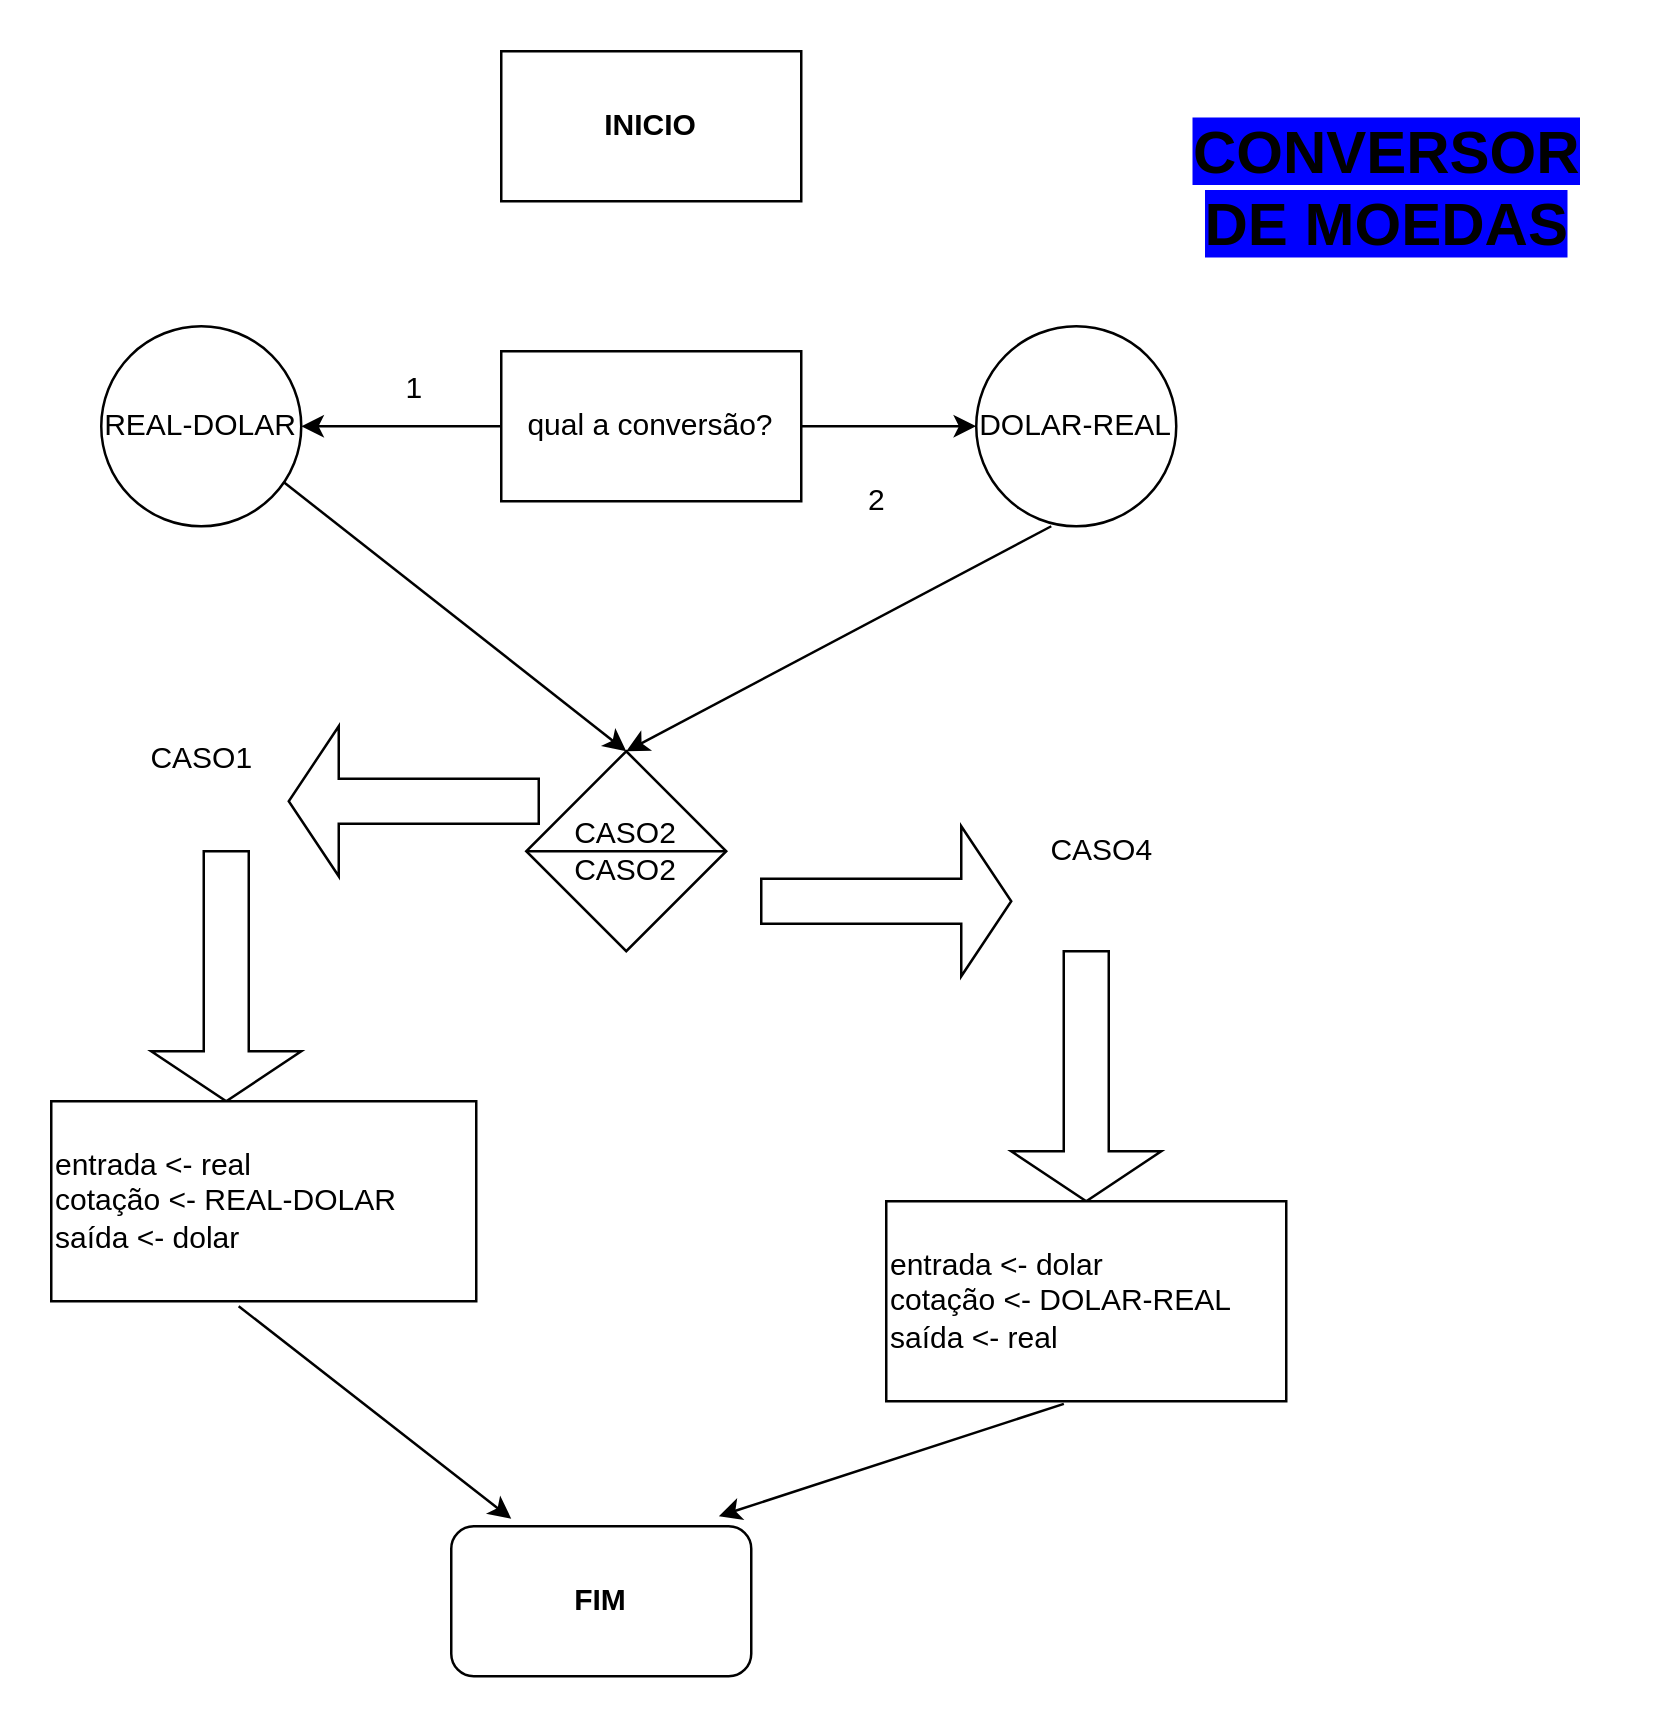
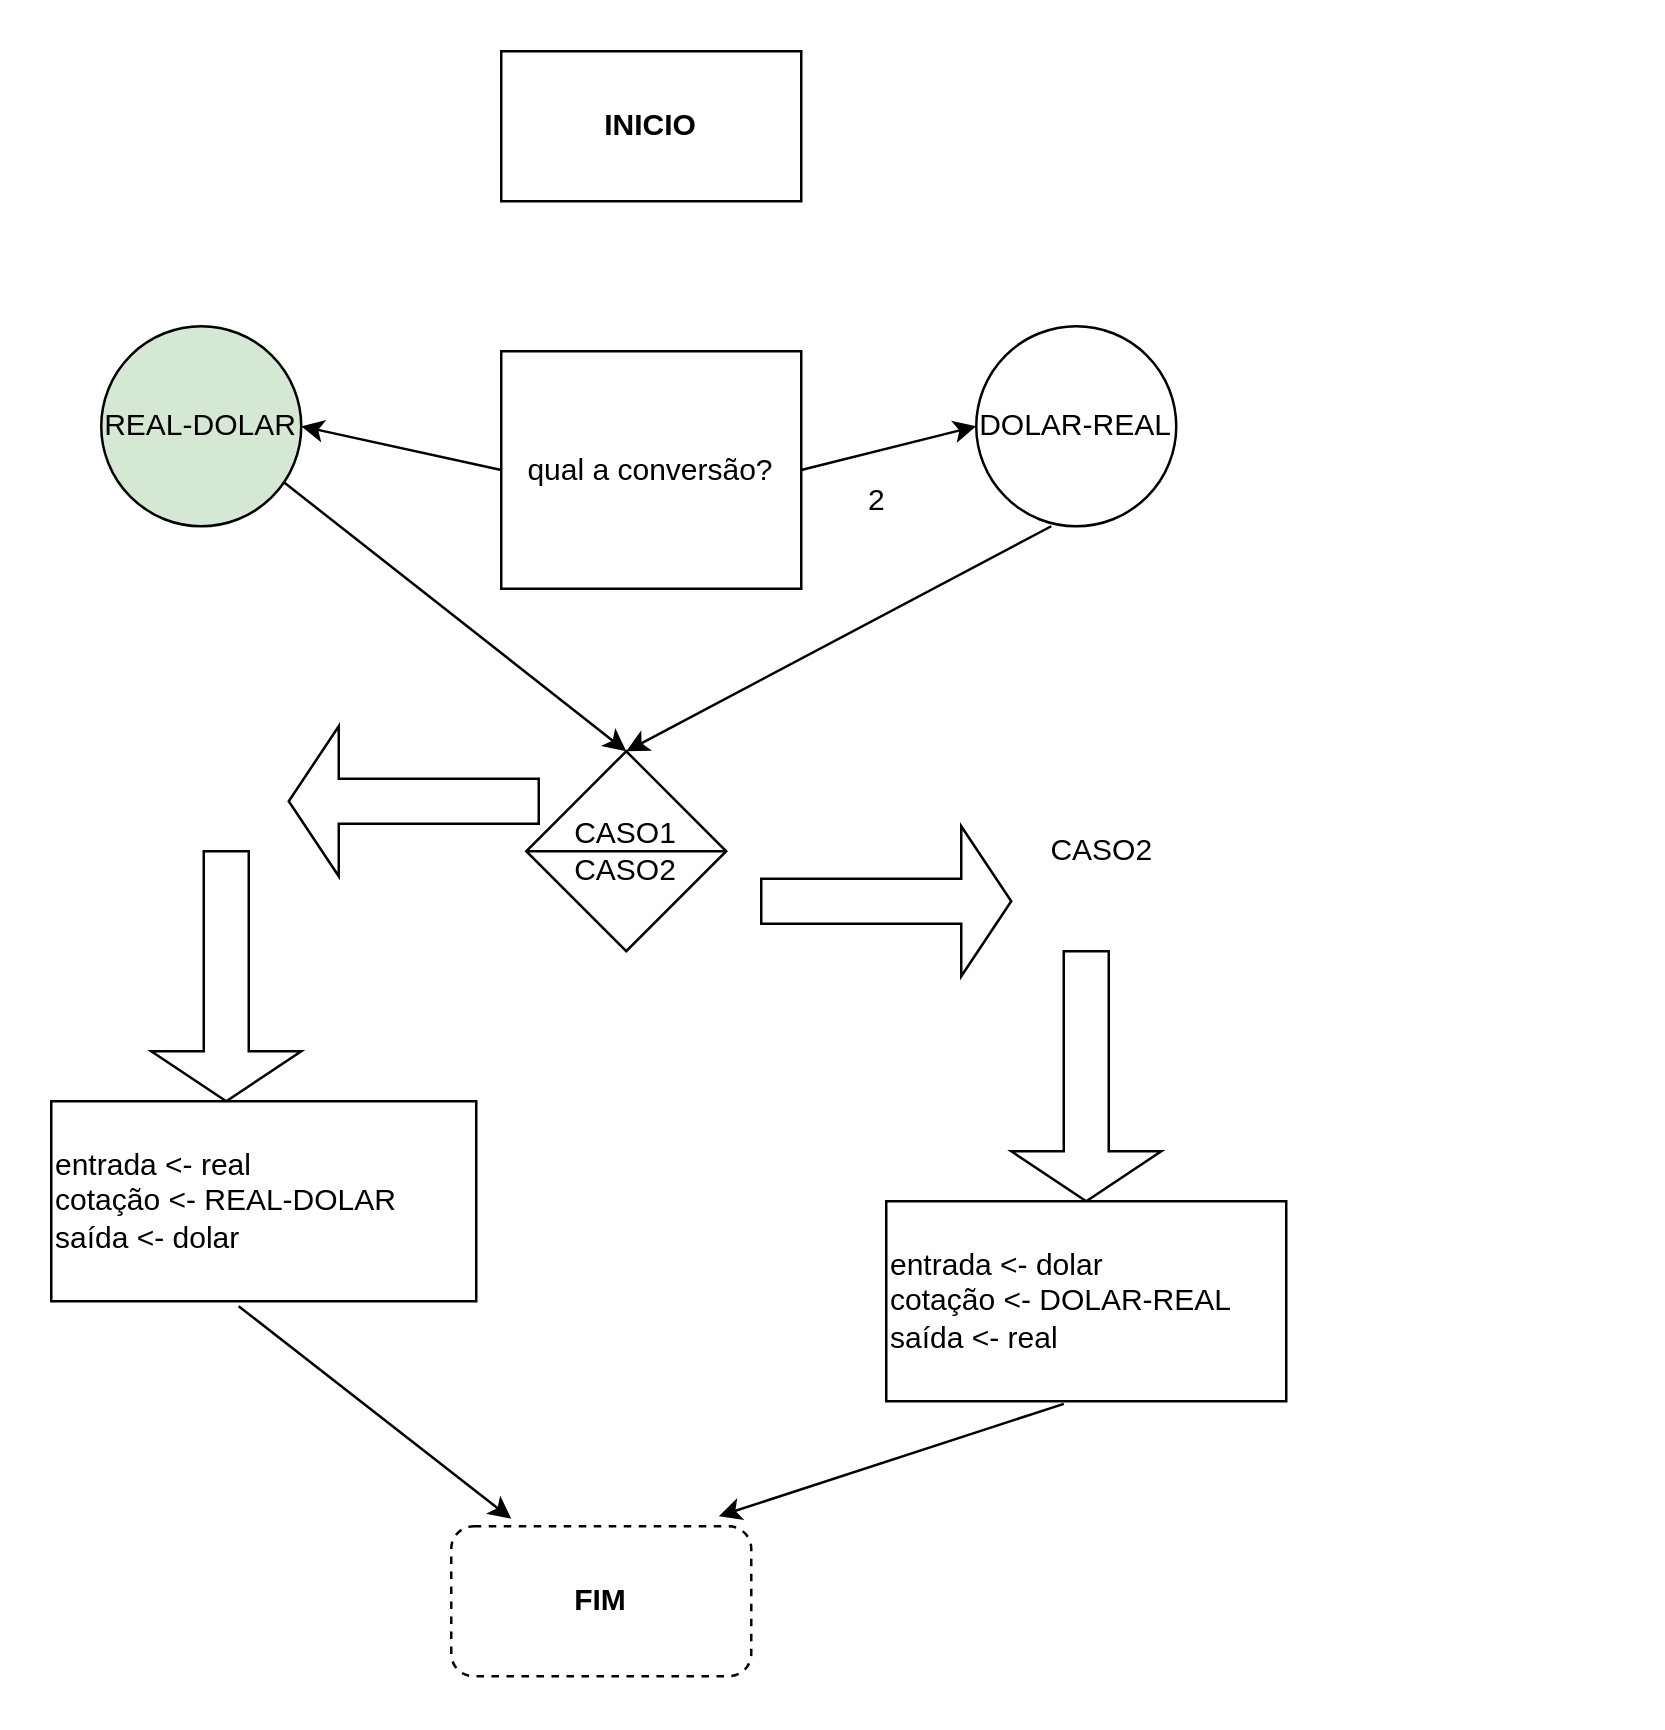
node "CONVERSOR DE MOEDAS": removed
node "1": removed
node "REAL-DOLAR": fillcolor #ffffff -> #d5e8d4
node "qual a conversão?": size 300x150 -> 300x238
node "CASO1": removed
node "CASO2 CASO2": label "CASO2 CASO2" -> "CASO1 CASO2"
node "CASO4": label "CASO4" -> "CASO2"
node "FIM": style solid -> dashed
